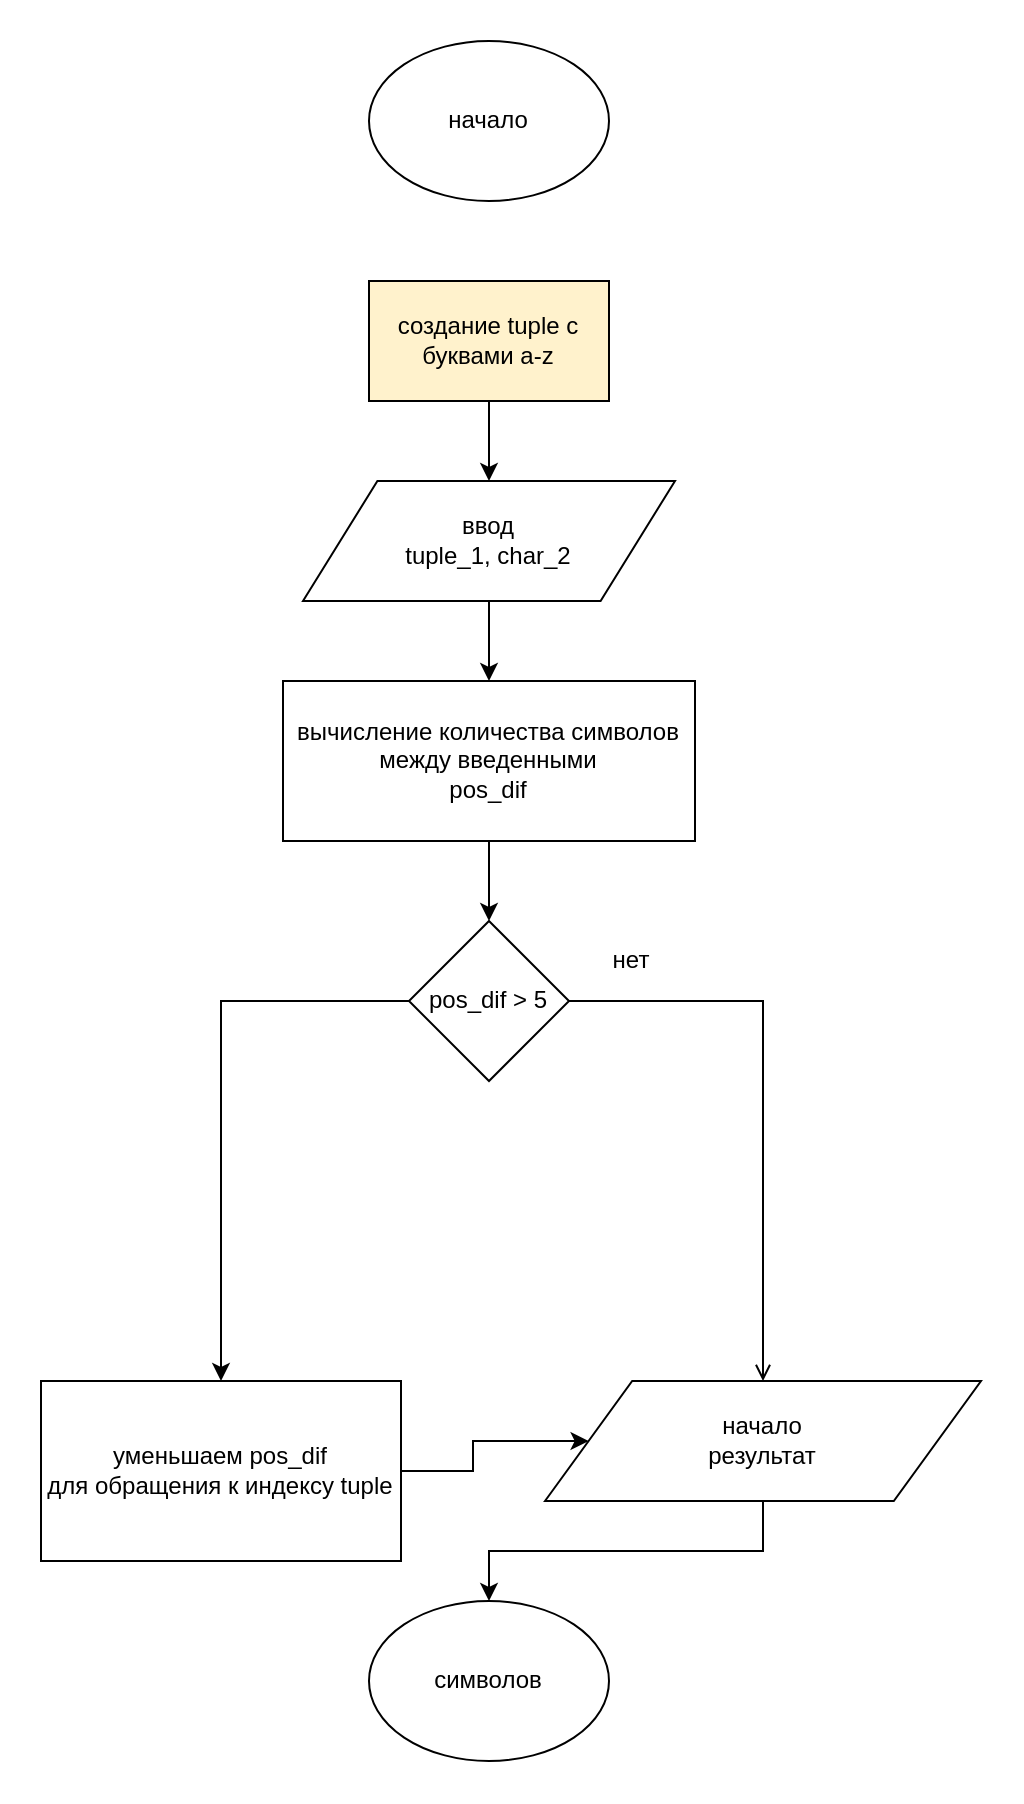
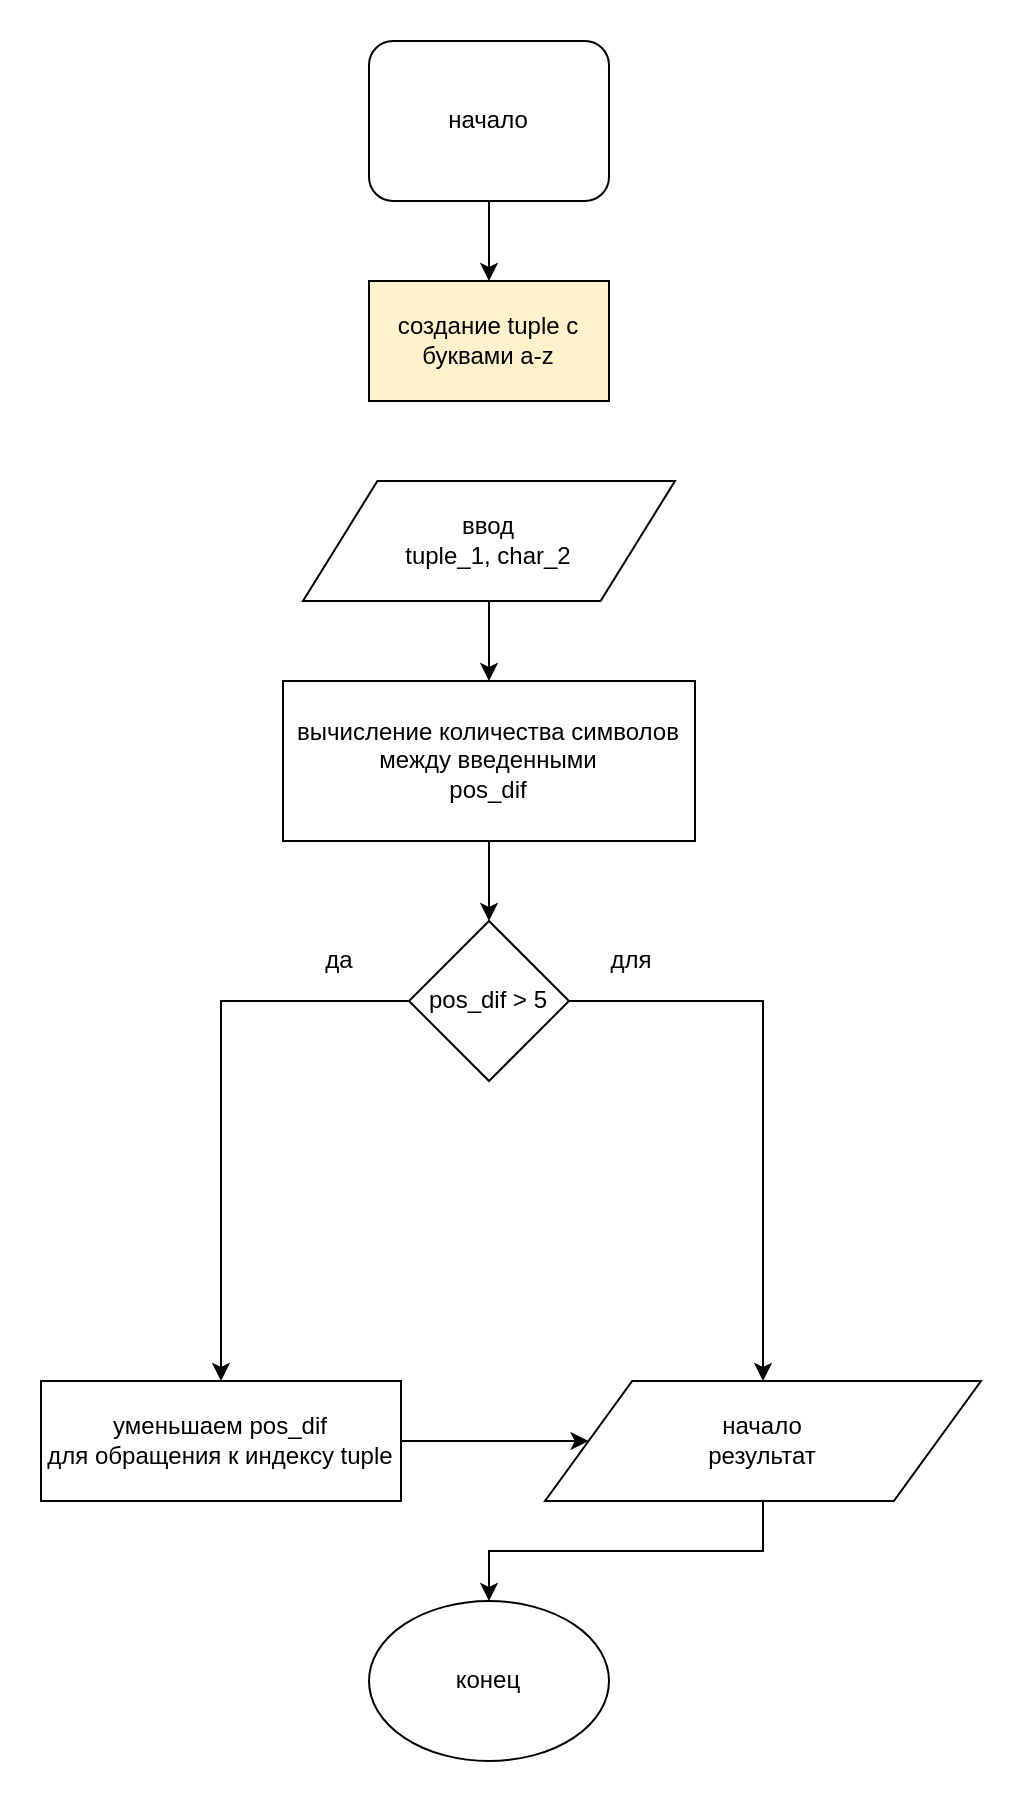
node "начало": shape ellipse -> rounded rectangle
edge "начало" -> "создание tuple с буквами a-z": added
edge "создание tuple с буквами a-z" -> "ввод tuple_1, char_2": removed
node "да": added
node "нет": label "нет" -> "для"
edge "pos_dif > 5" -> "начало результат": arrowhead open -> classic
node "уменьшаем pos_dif для обращения к индексу tuple": size 360x180 -> 360x120
node "символов": label "символов" -> "конец"
